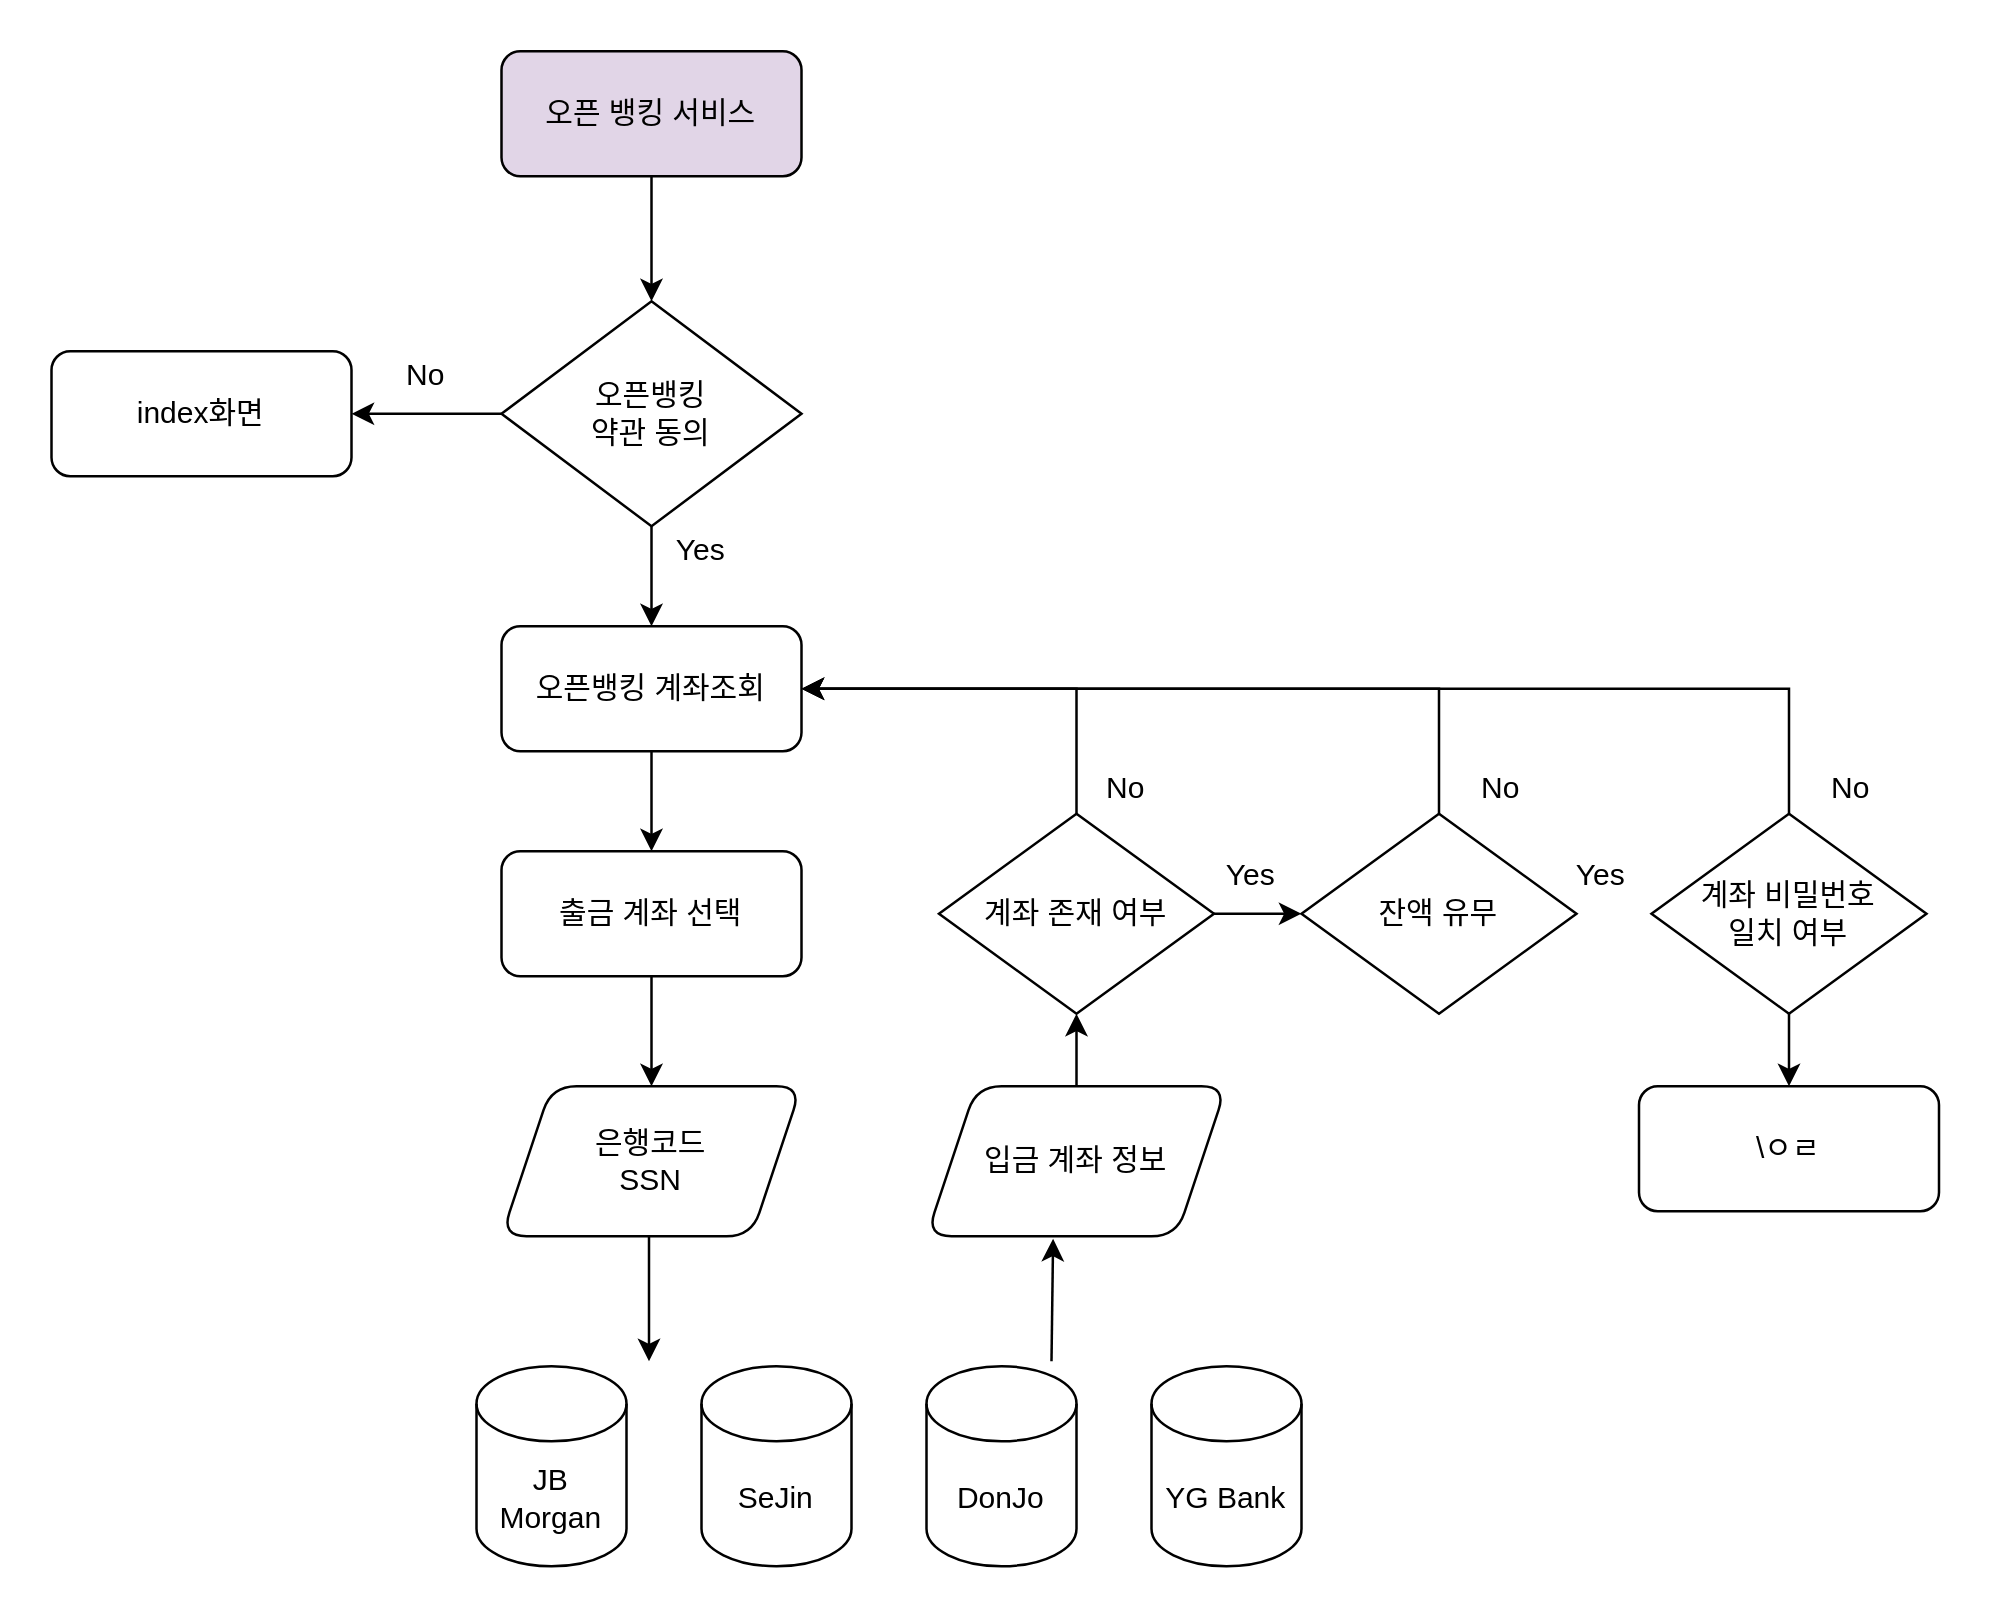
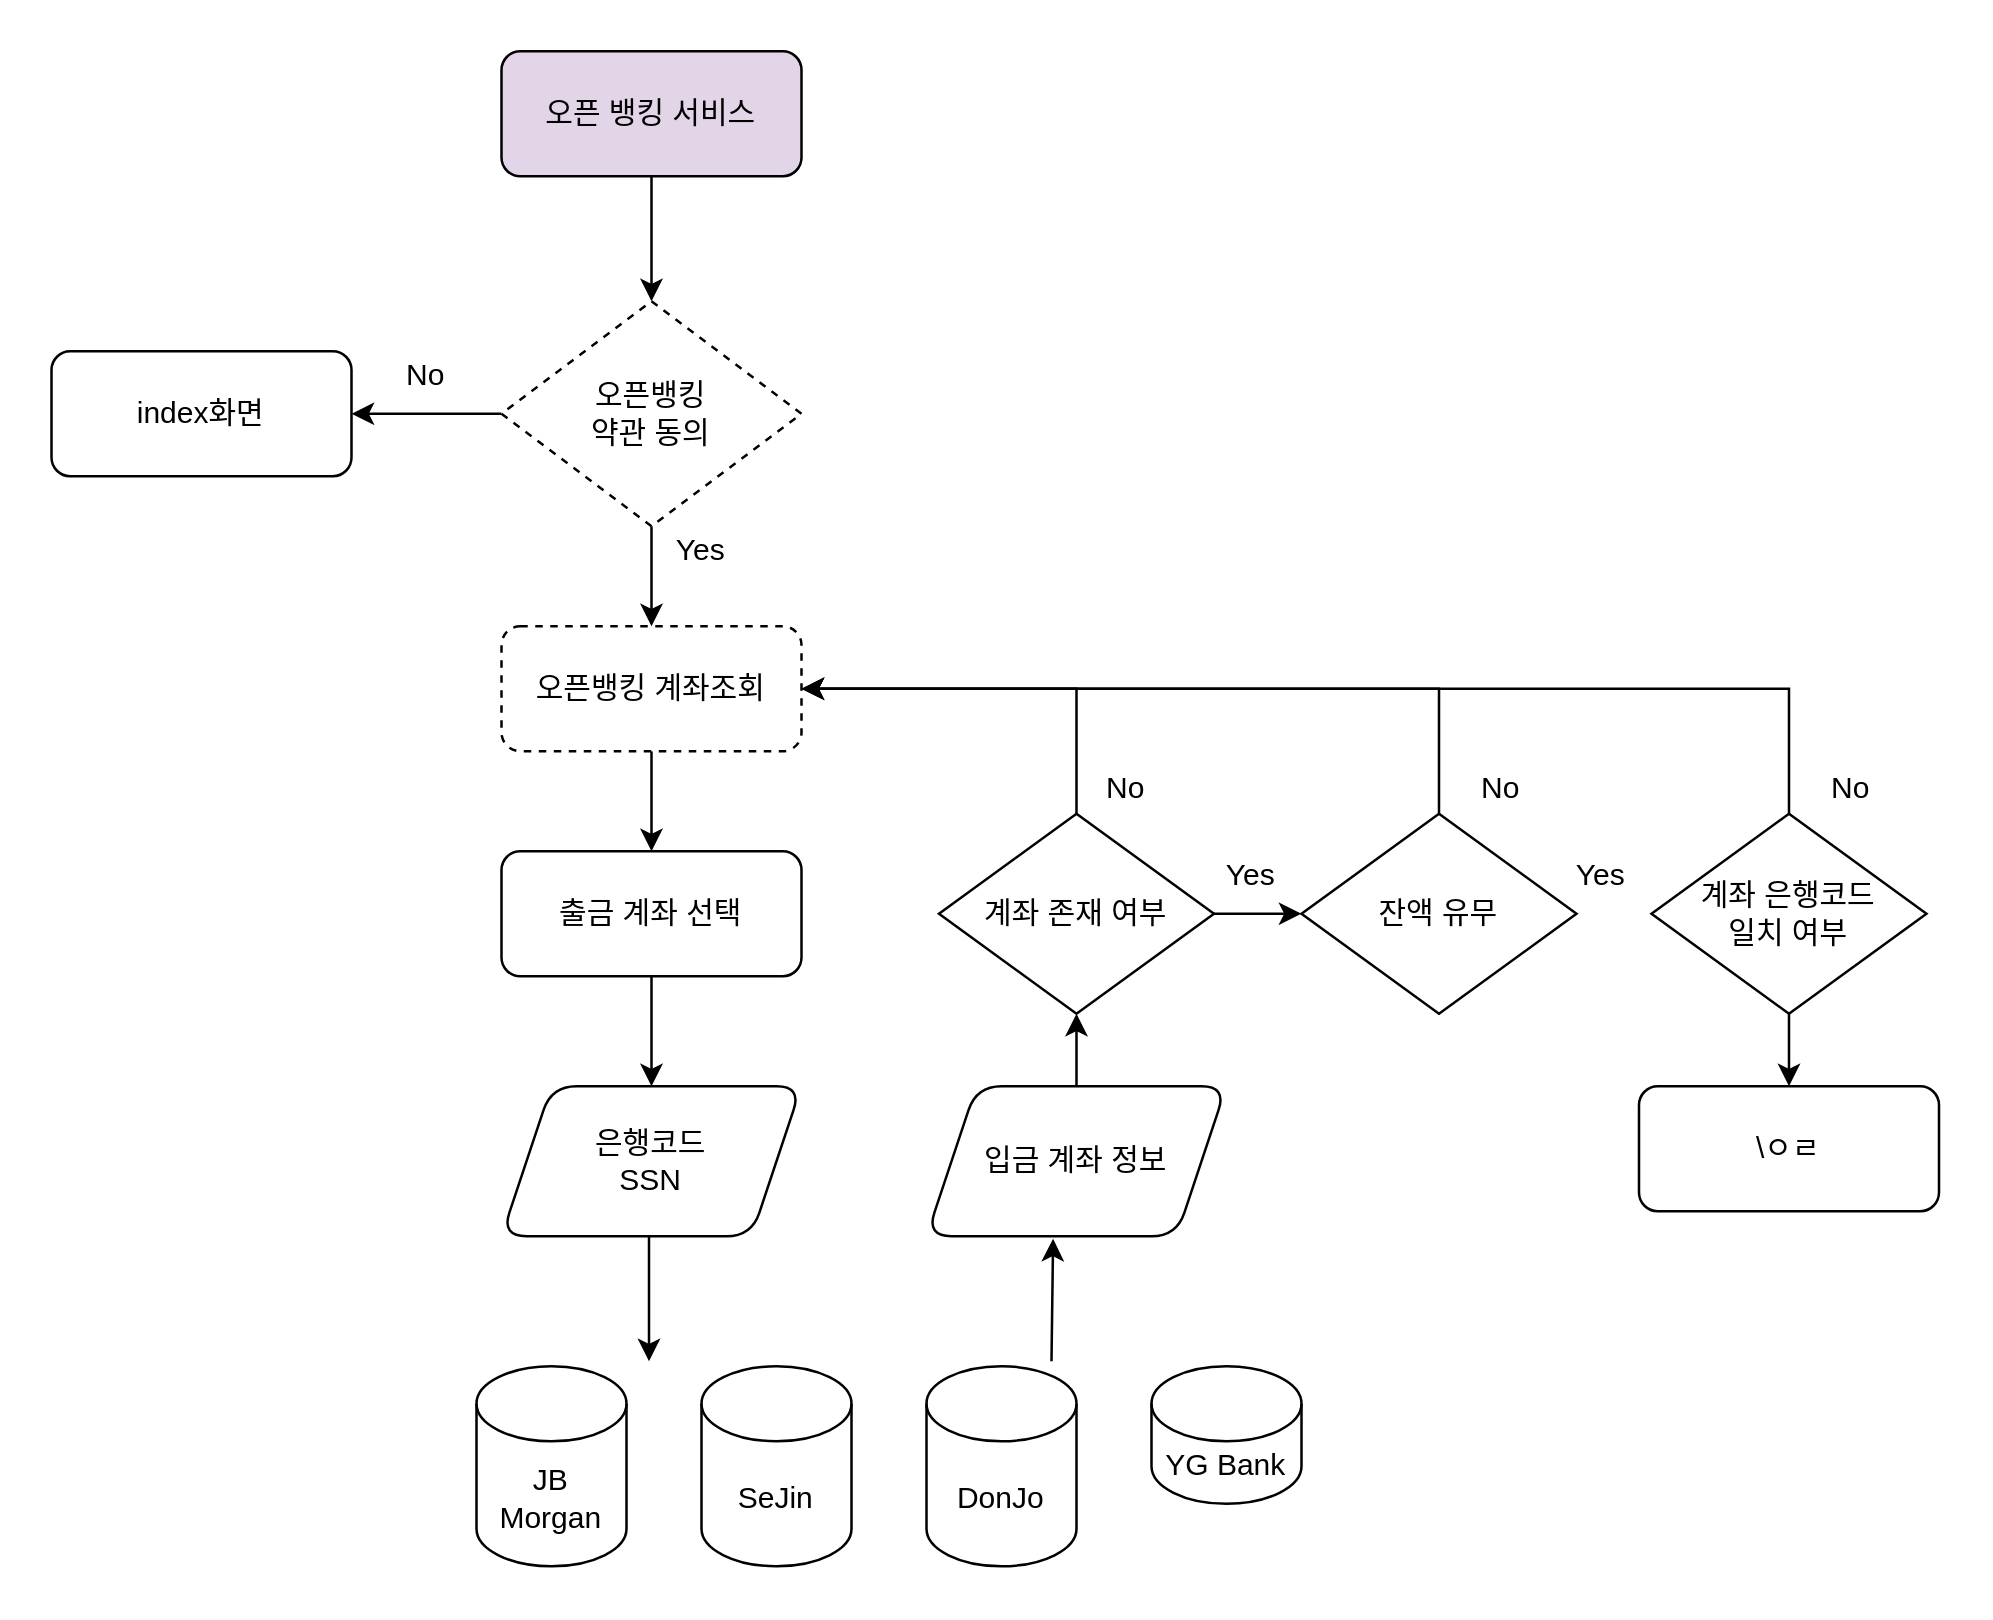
node "오픈뱅킹 약관 동의": style solid -> dashed
node "오픈뱅킹 계좌조회": style solid -> dashed
node "계좌 비밀번호 일치 여부": label "계좌 비밀번호 일치 여부" -> "계좌 은행코드 일치 여부"
node "YG Bank": size 150x200 -> 150x138
